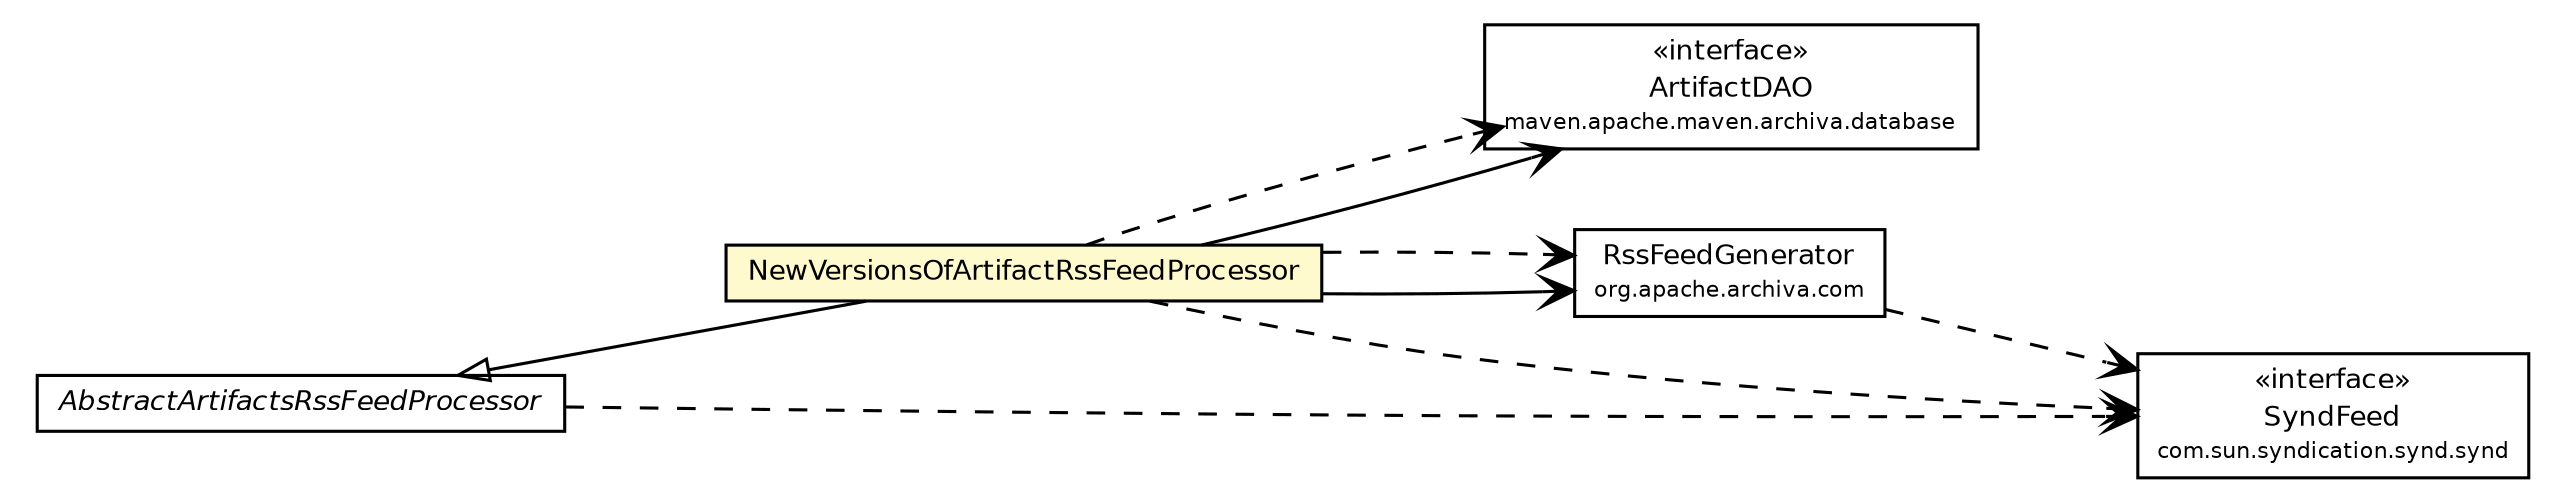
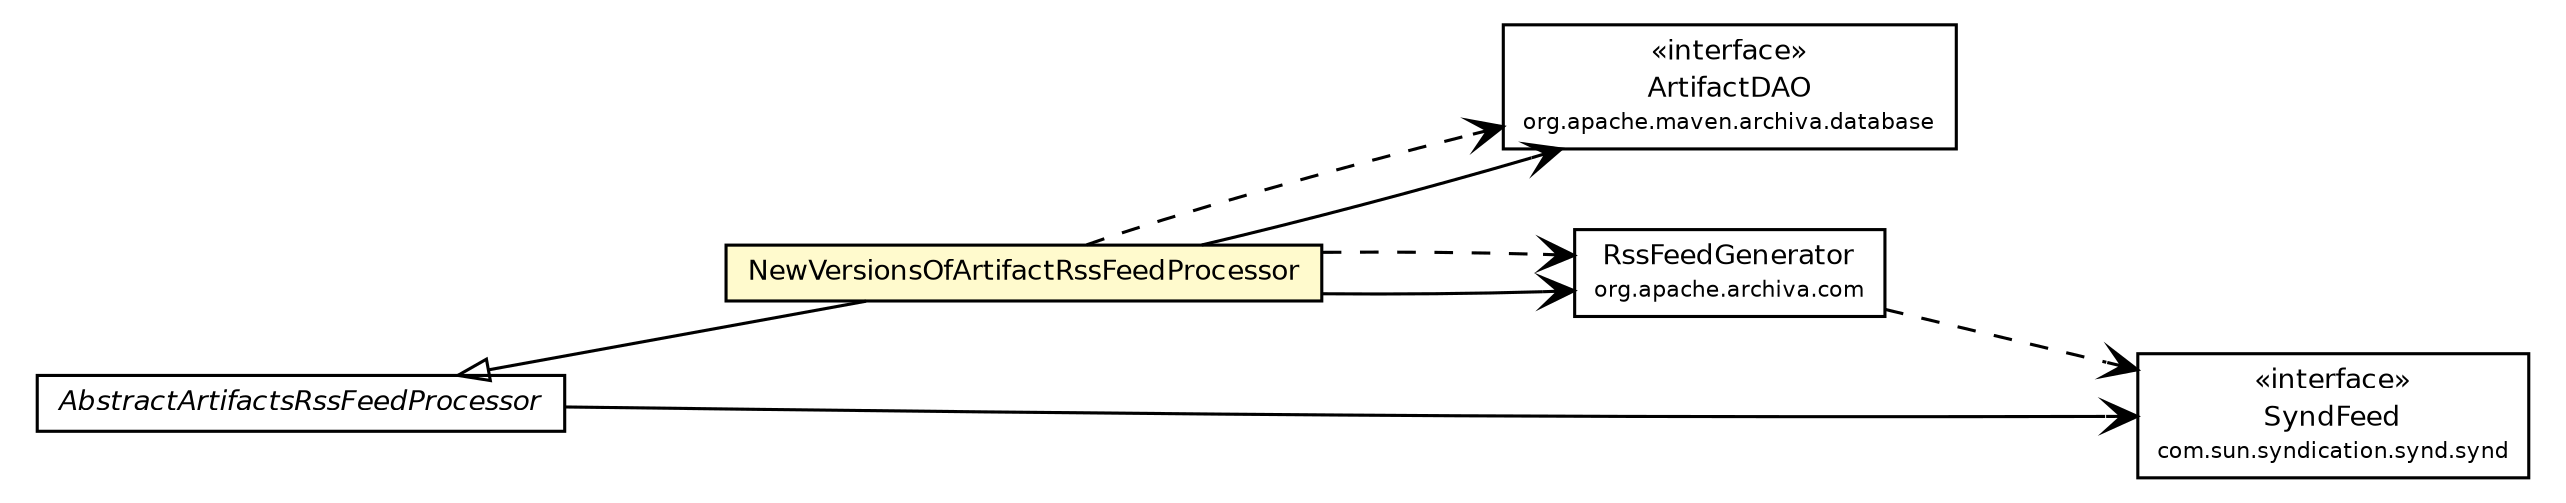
node "ArtifactDAO": text "maven.apache.maven.archiva.database" -> "org.apache.maven.archiva.database"
edge "NewVersionsOfArtifactRssFeedProcessor" -> "SyndFeed": removed
edge "AbstractArtifactsRssFeedProcessor" -> "SyndFeed": style dashed -> solid
